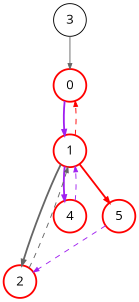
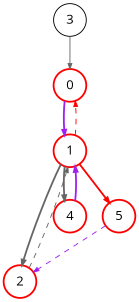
edge "1" -> "4": color purple -> gray40
edge "4" -> "1": style dashed -> bold
